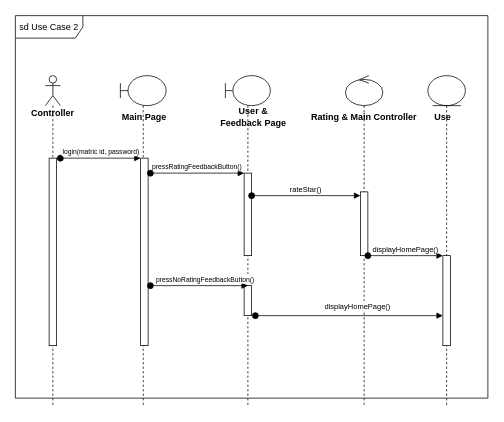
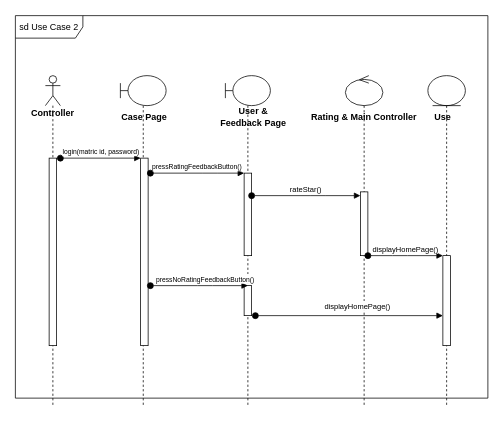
node "Main Page": label "Main Page" -> "Case Page"
